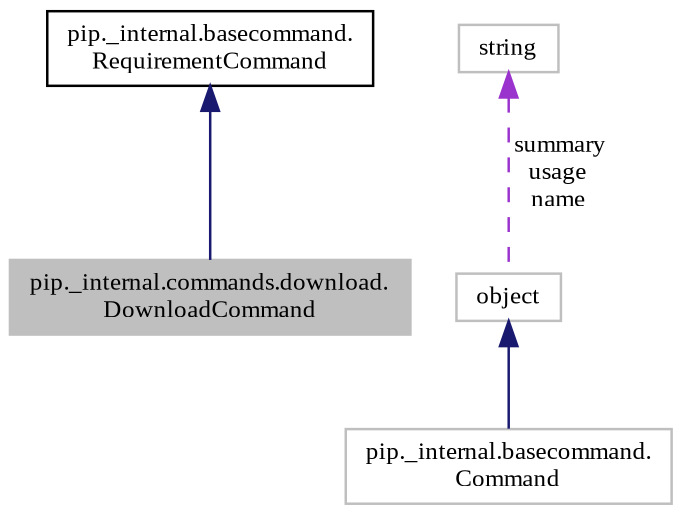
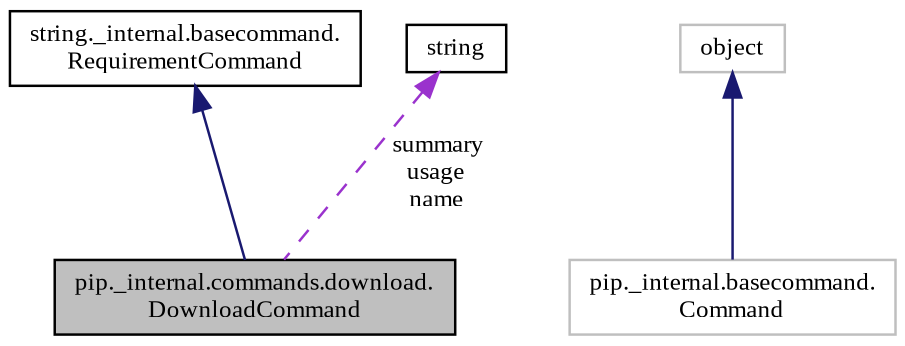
node "pip._internal.basecommand. RequirementCommand": label "pip._internal.basecommand. RequirementCommand" -> "string._internal.basecommand. RequirementCommand"
node "string": color grey75 -> black
edge "object" -> "string": now "pip._internal.commands.download. DownloadCommand" -> "string"
node "pip._internal.commands.download. DownloadCommand": color grey75 -> black
